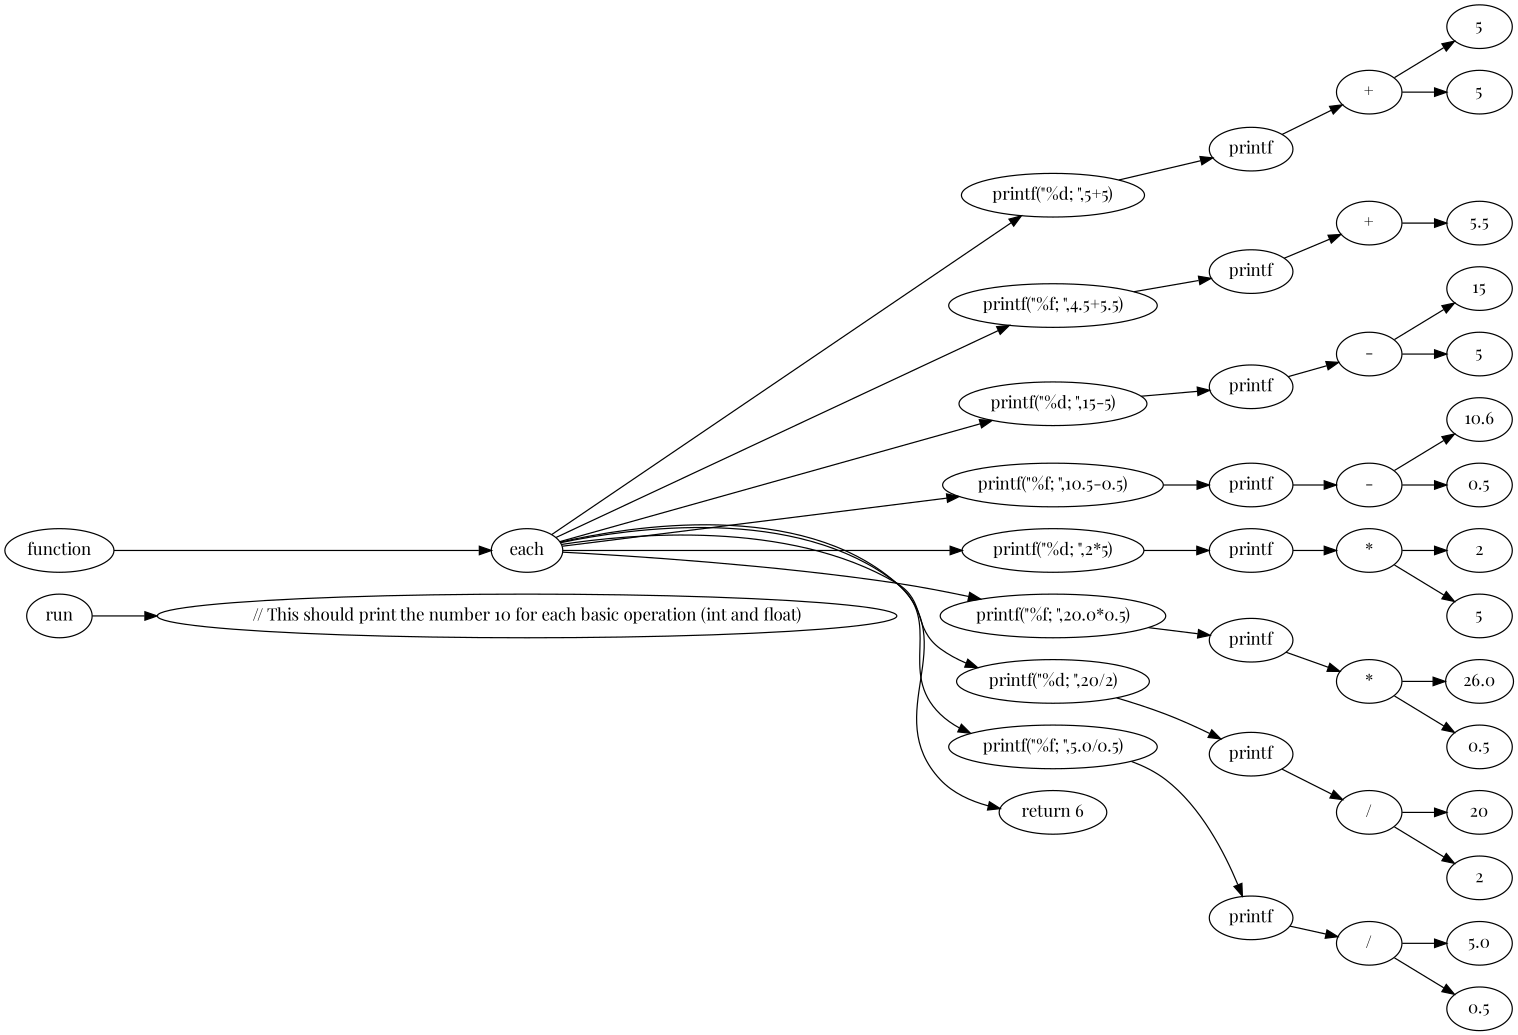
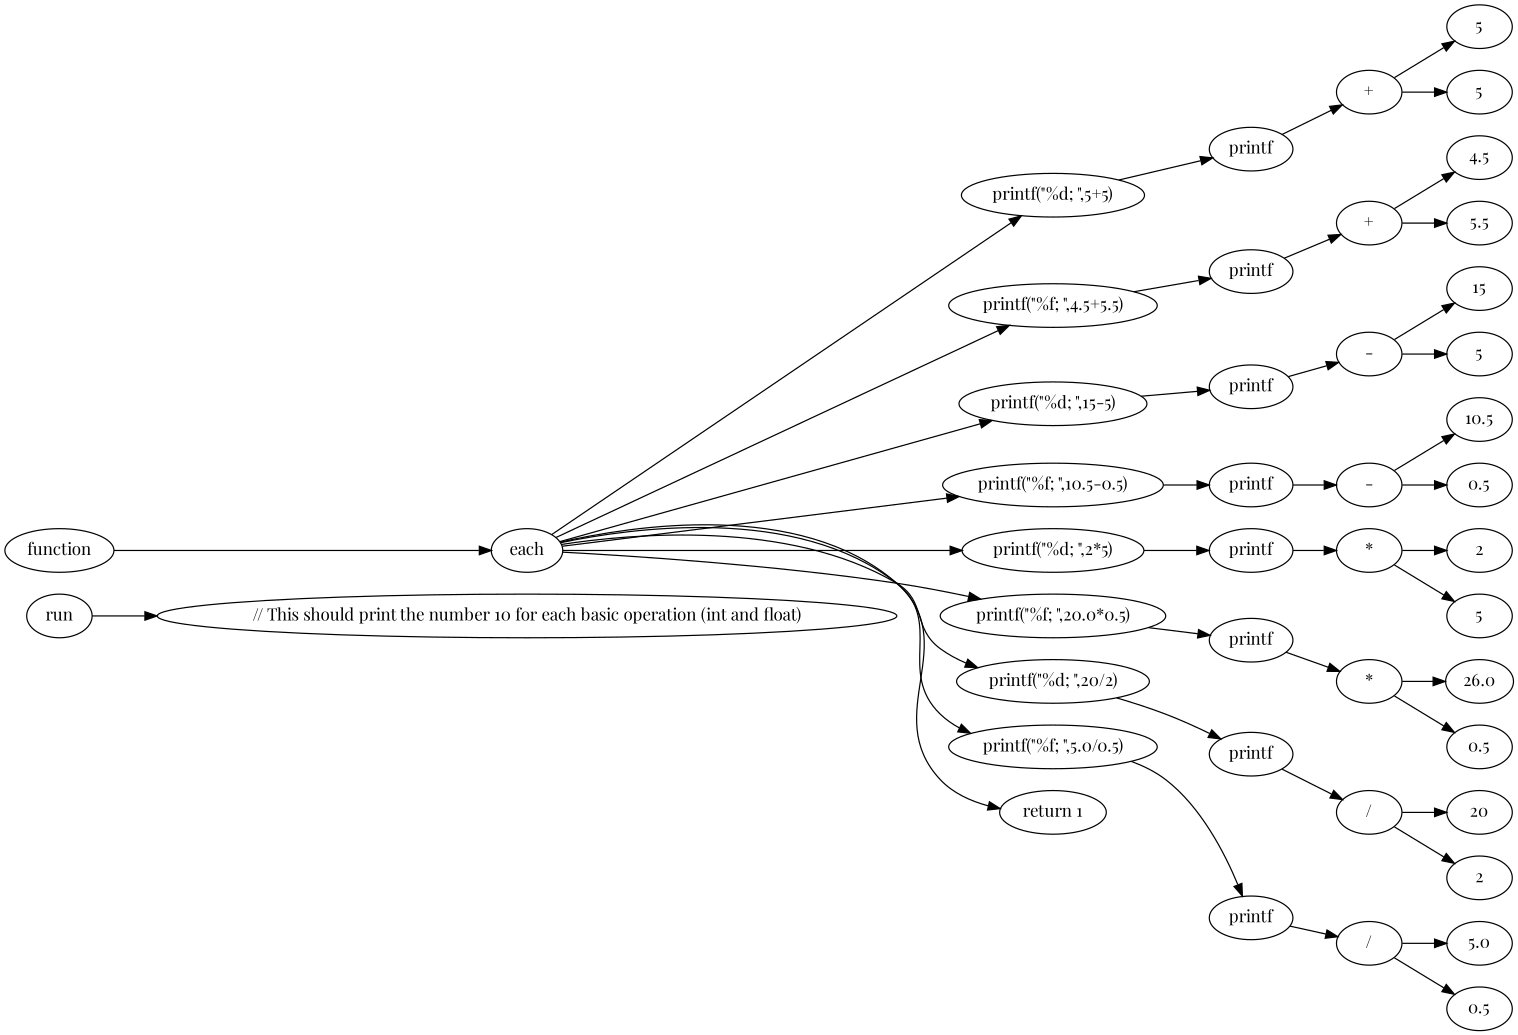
node "4.5": added
node "10.6": label "10.6" -> "10.5"
node "return 6": label "return 6" -> "return 1"
